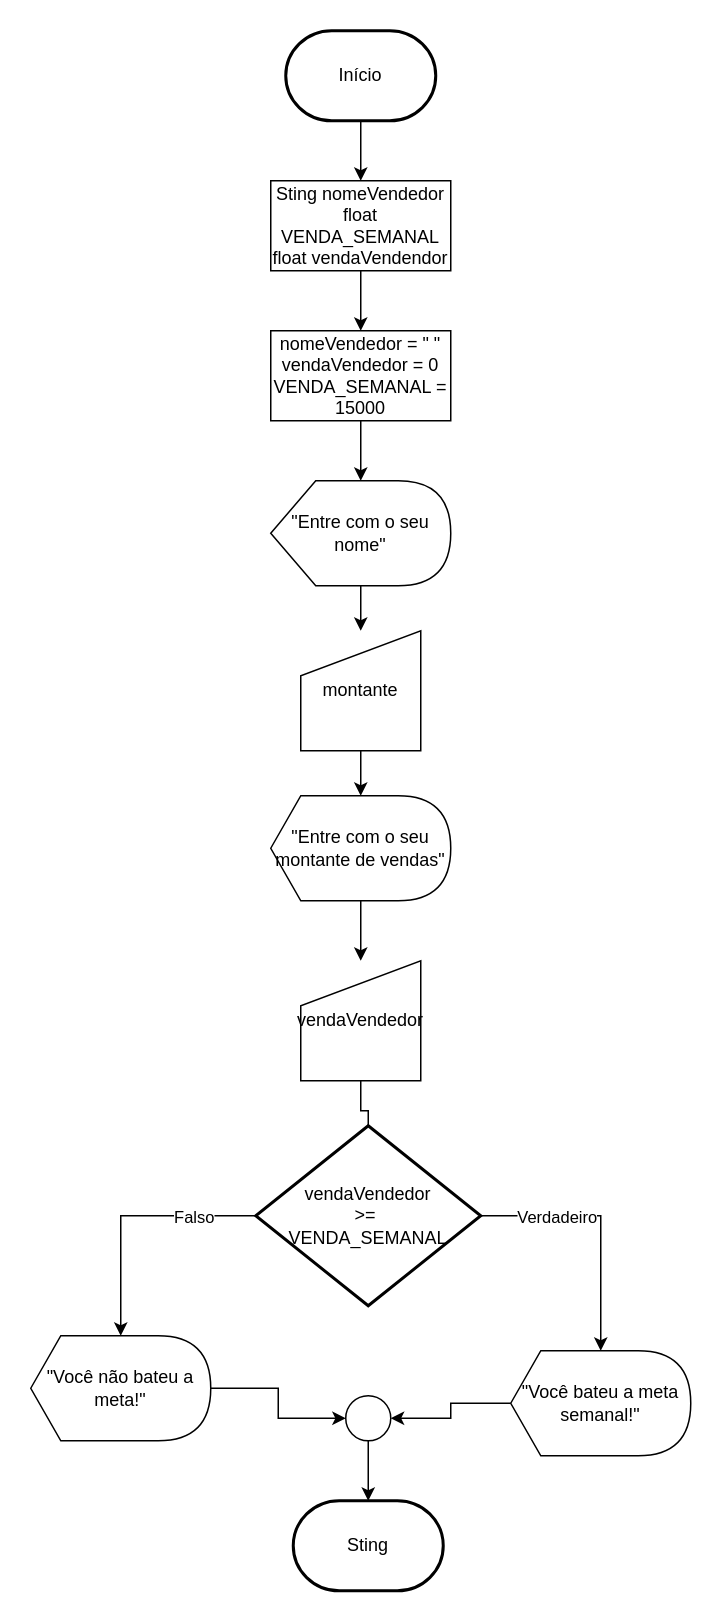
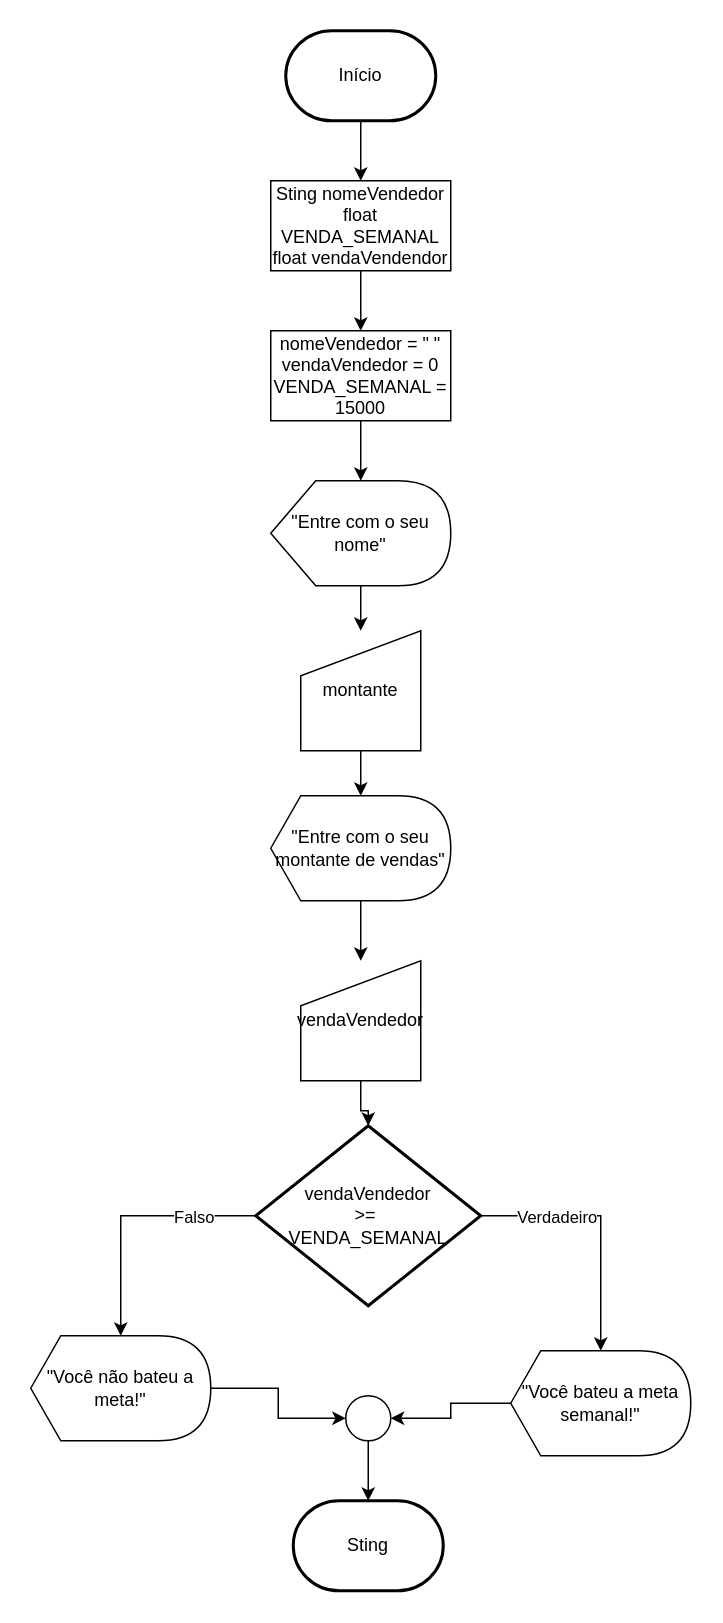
edge "vendaVendedor" -- "vendaVendedor >= VENDA_SEMANAL": arrowhead none -> classic
